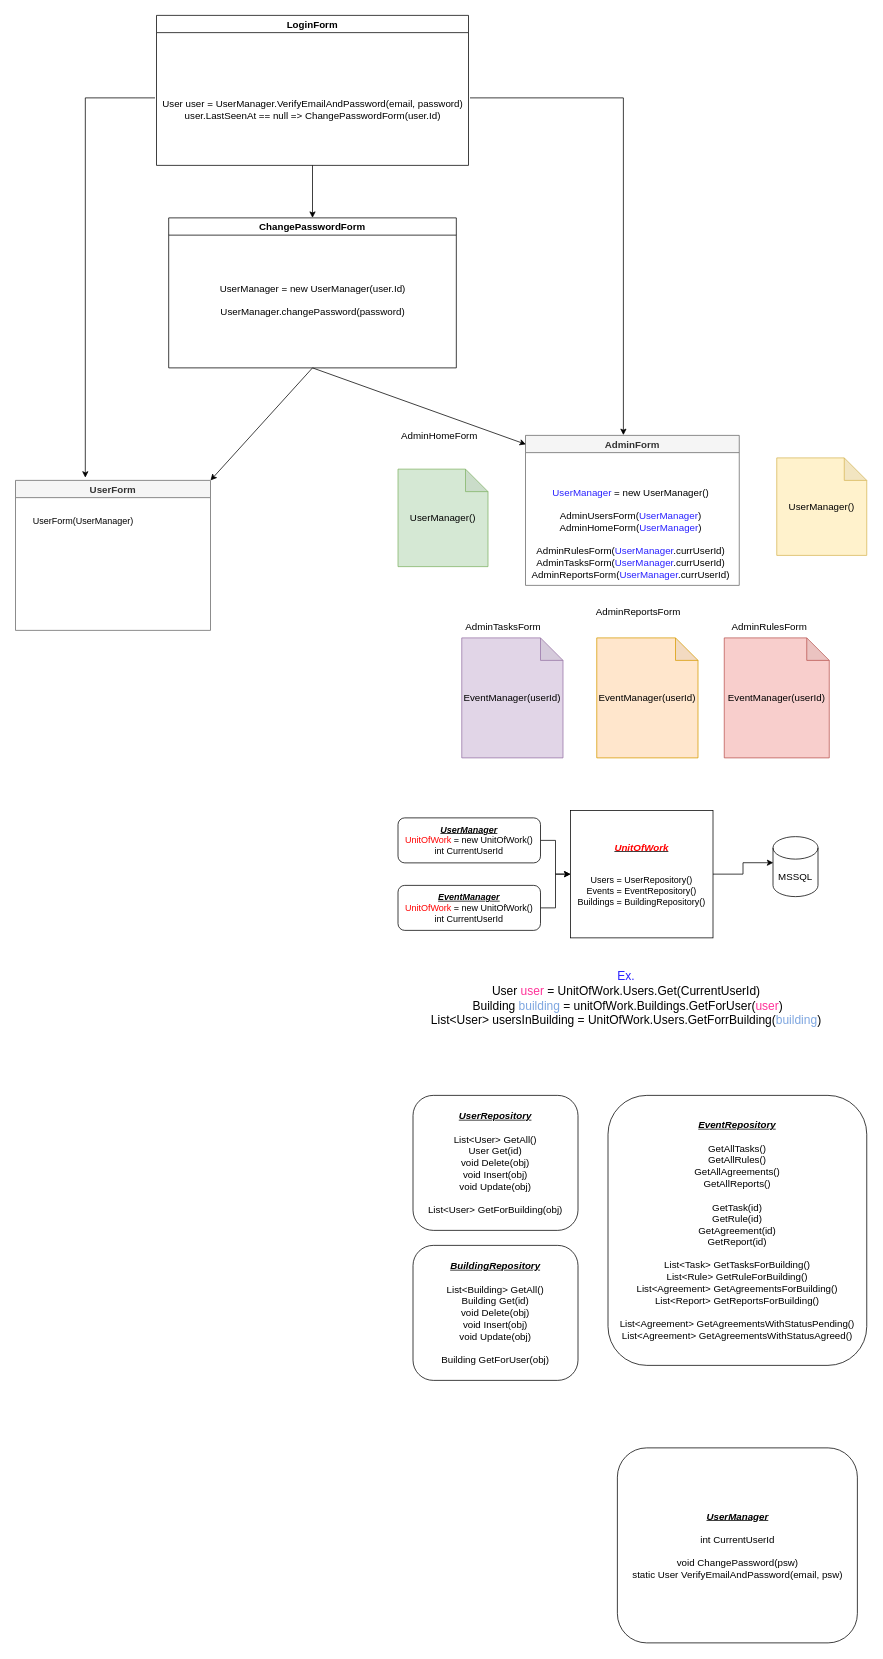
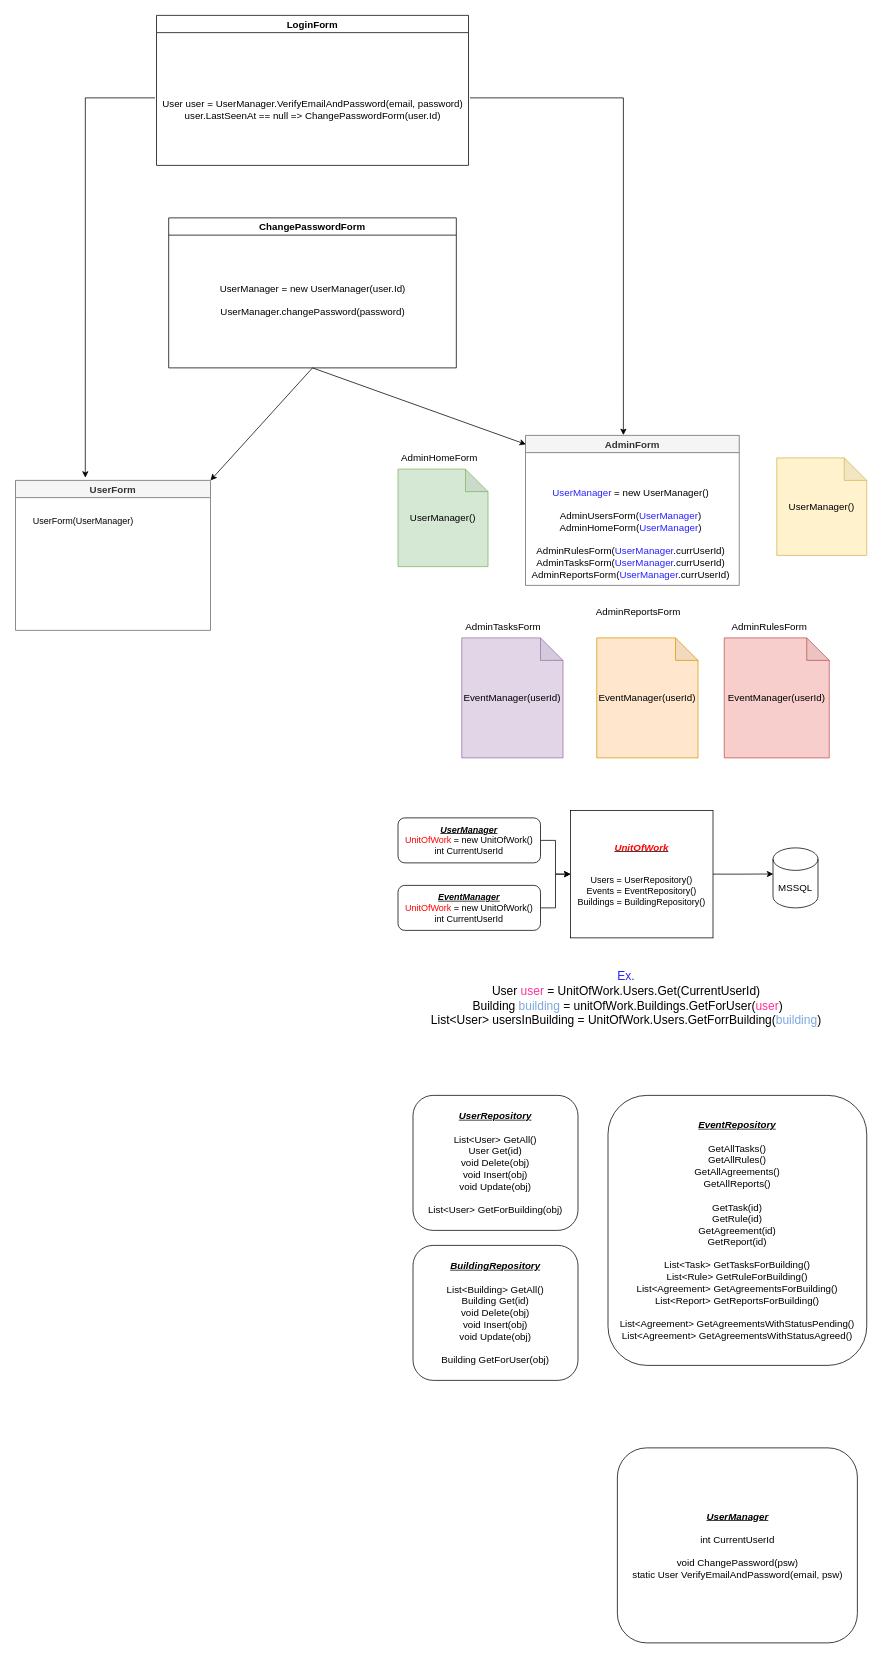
edge "LoginForm" -> "ChangePasswordForm": removed
node "AdminHomeForm": moved (439, 435) -> (439, 458)
node "MSSQL": moved (795, 867) -> (795, 878)
